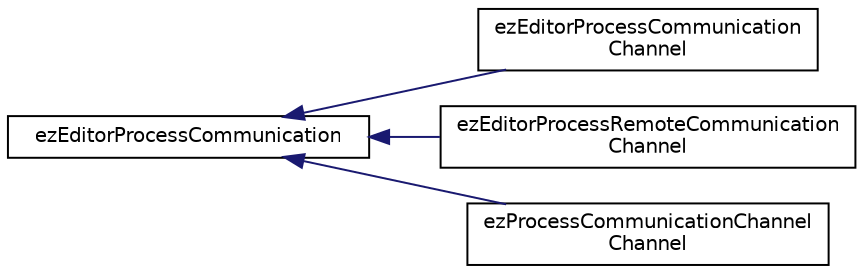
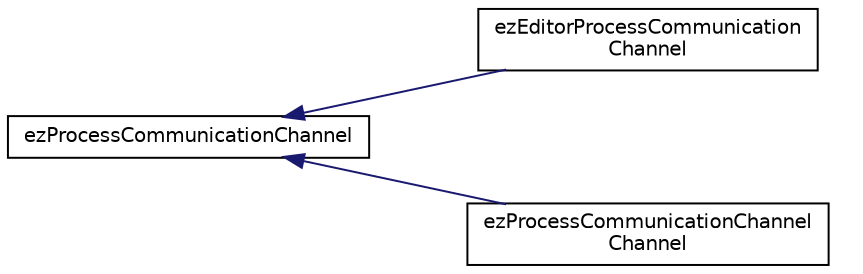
node "ezEditorProcessCommunication": label "ezEditorProcessCommunication" -> "ezProcessCommunicationChannel"
node "ezEditorProcessRemoteCommunication Channel": removed
